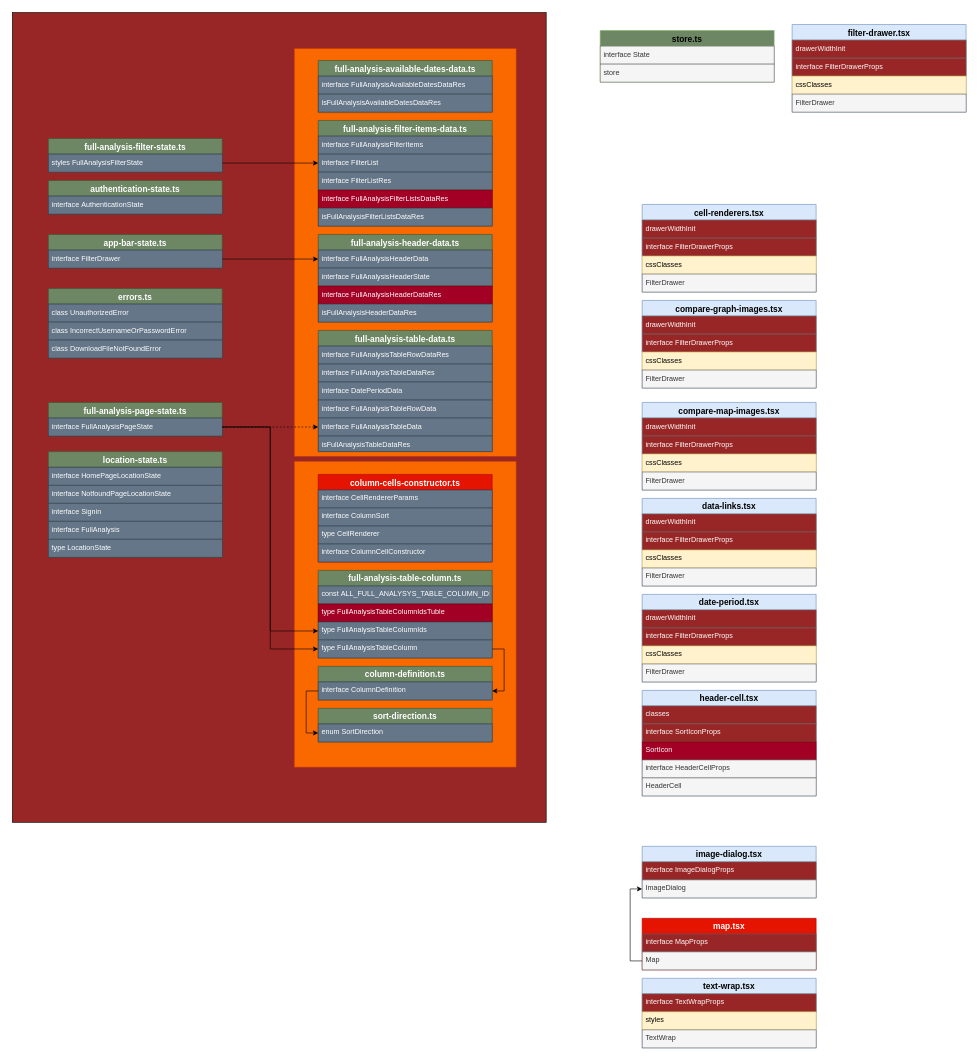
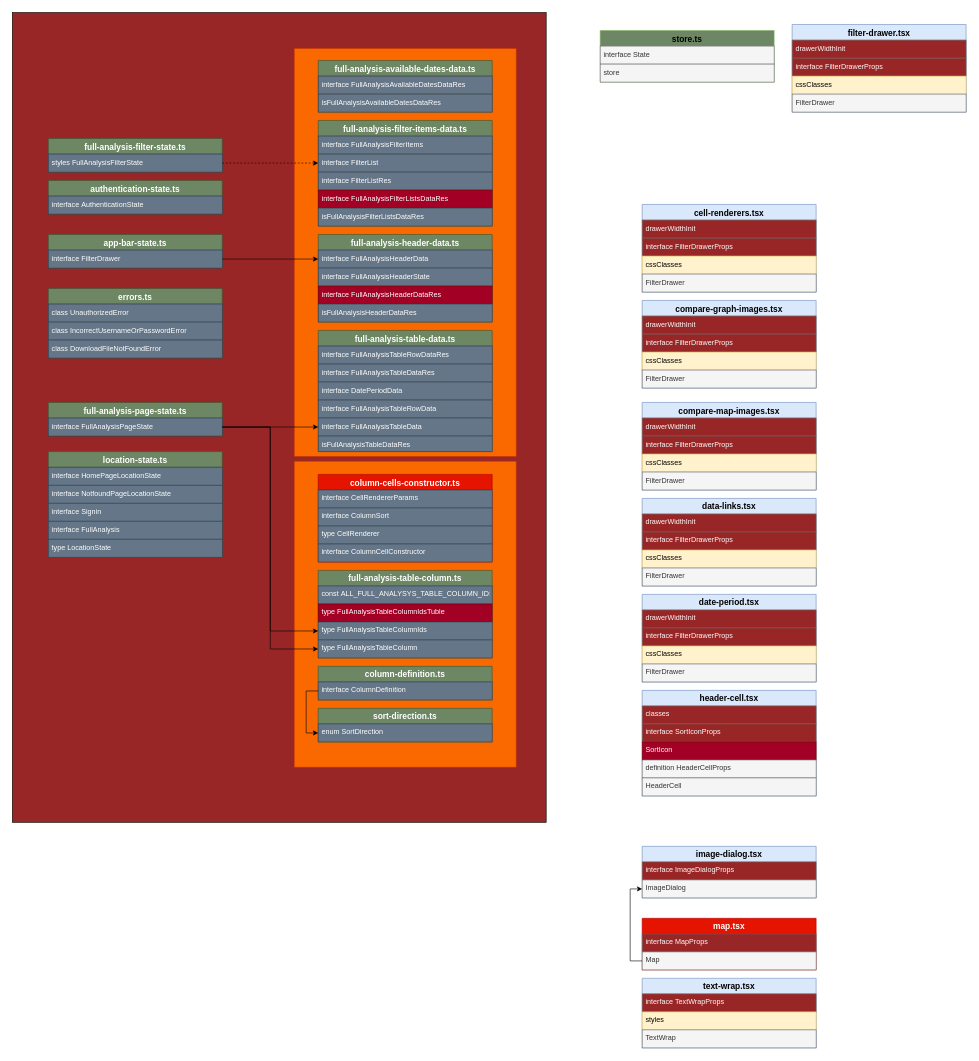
edge "styles FullAnalysisFilterState" -> "interface FilterList": style solid -> dashed
edge "interface FullAnalysisPageState" -> "interface FullAnalysisTableData": style dashed -> solid
edge "type FullAnalysisTableColumn" -> "interface ColumnDefinition": removed
node "interface HeaderCellProps": label "interface HeaderCellProps" -> "definition HeaderCellProps"
